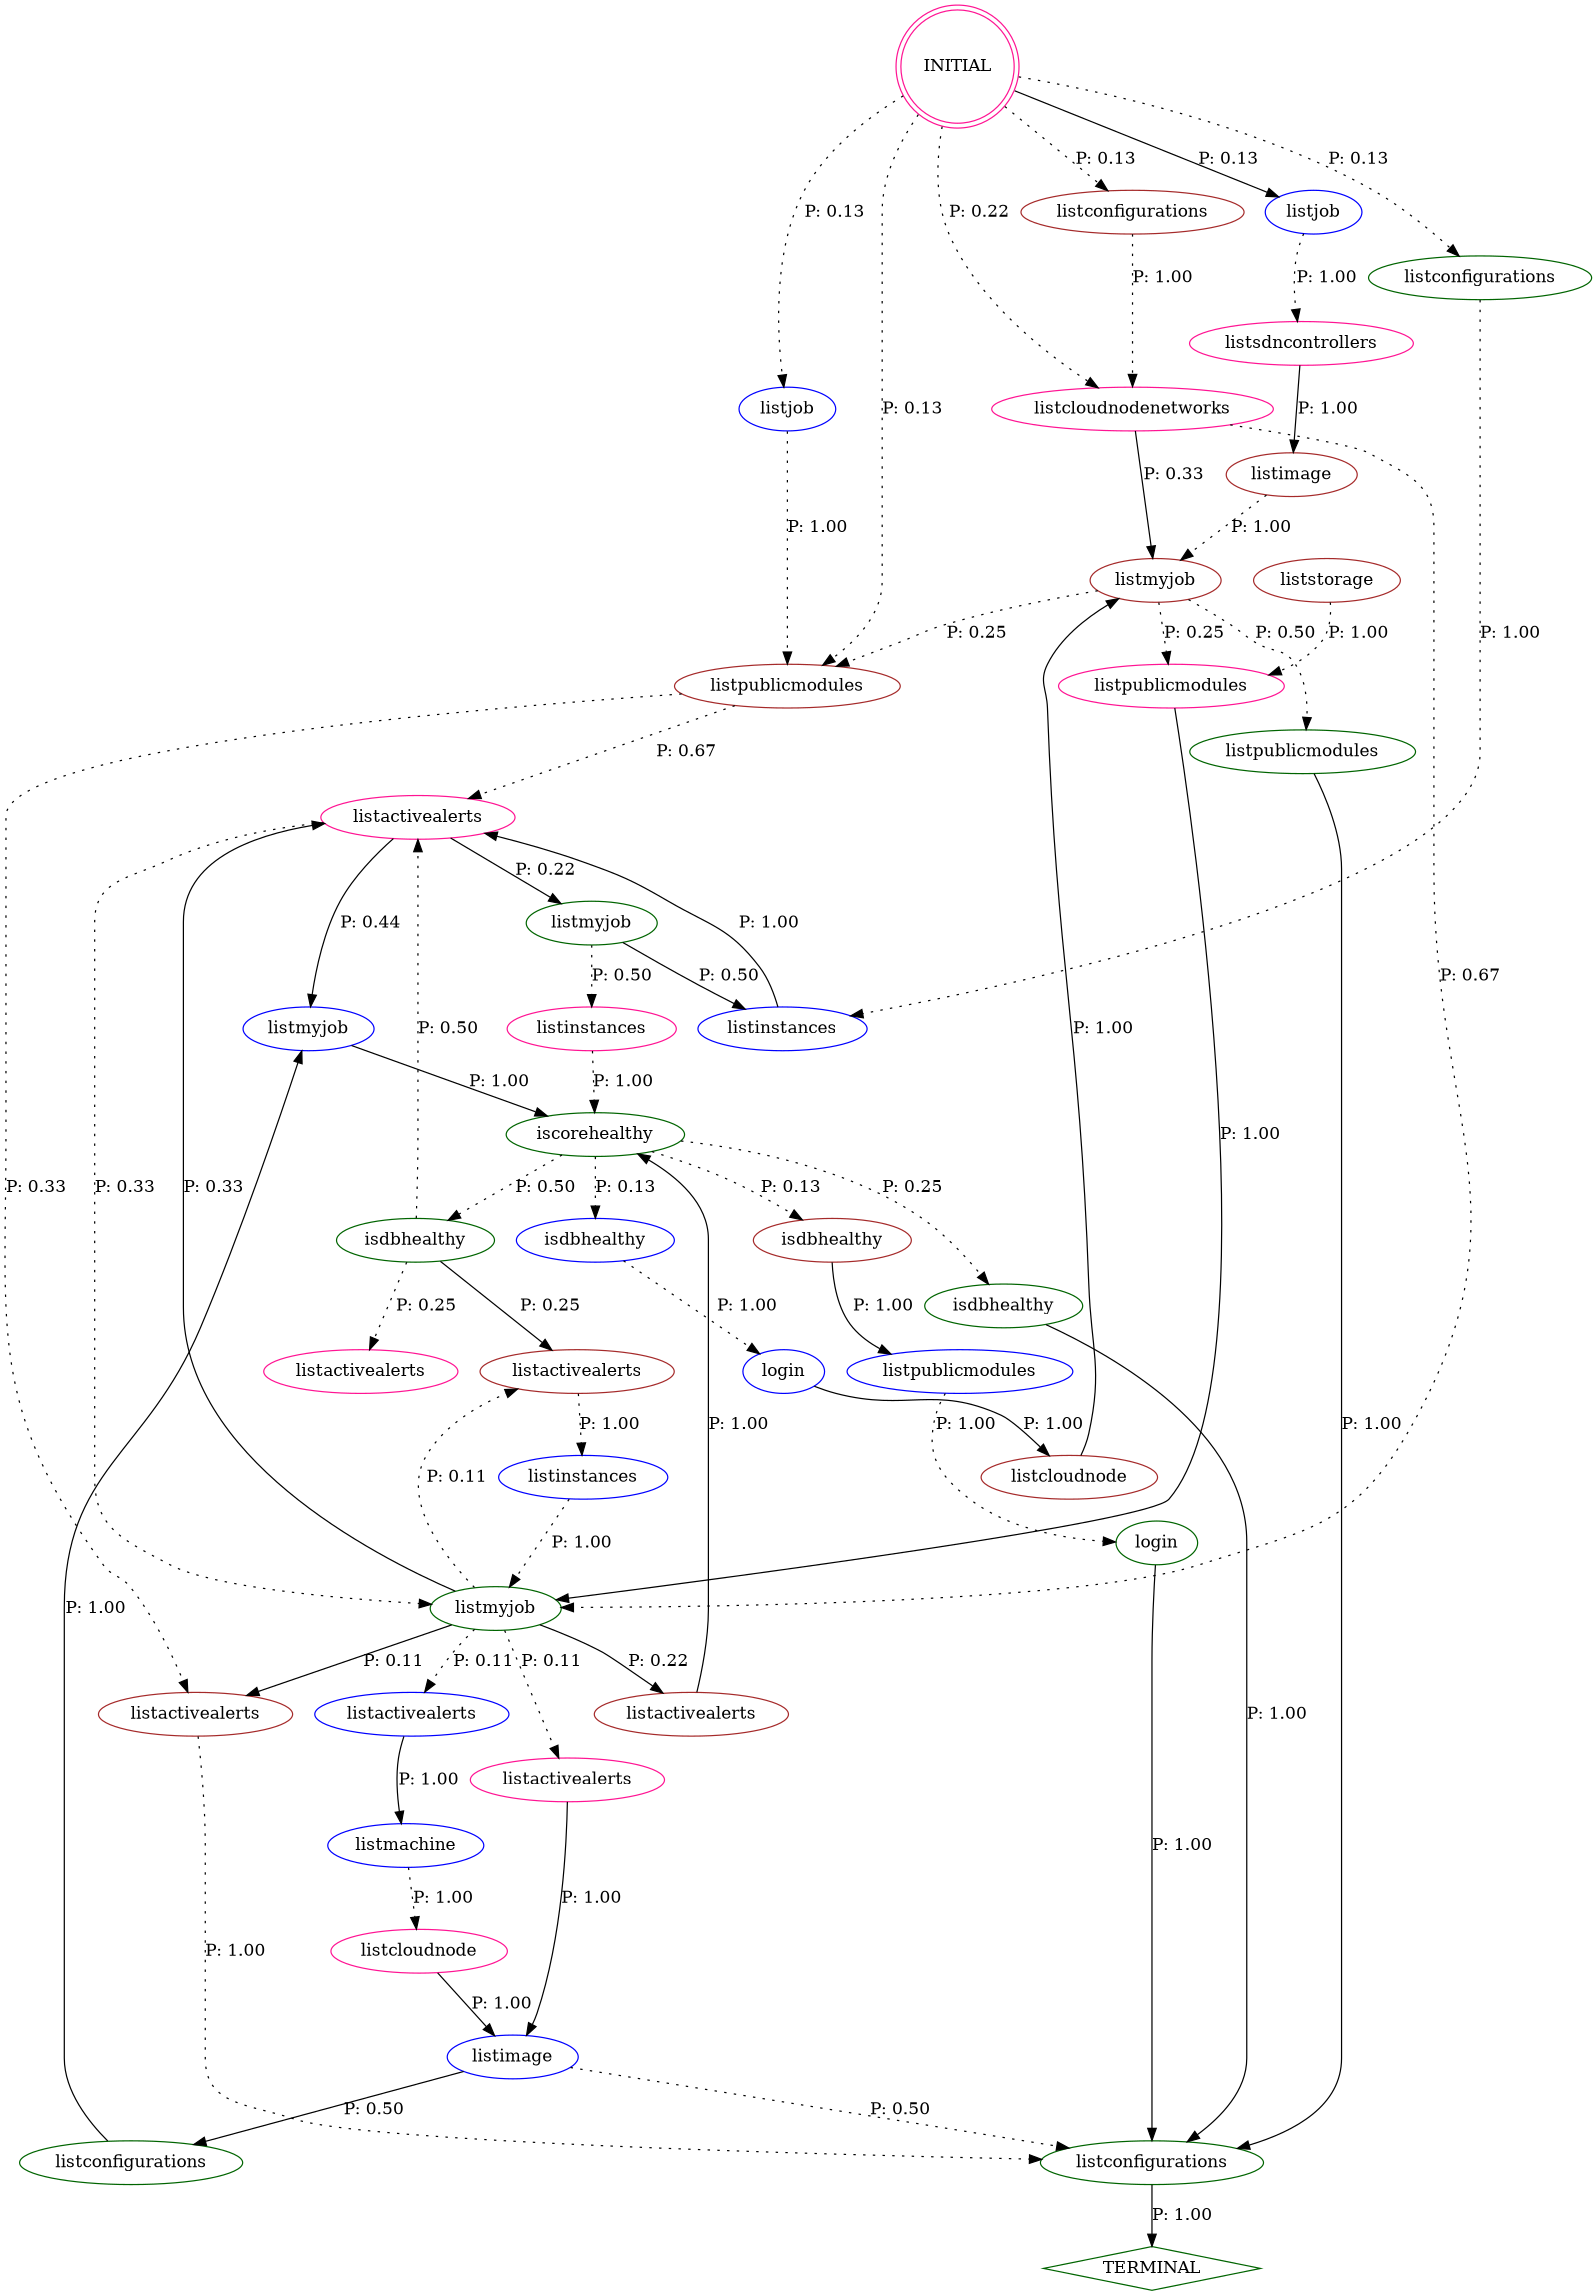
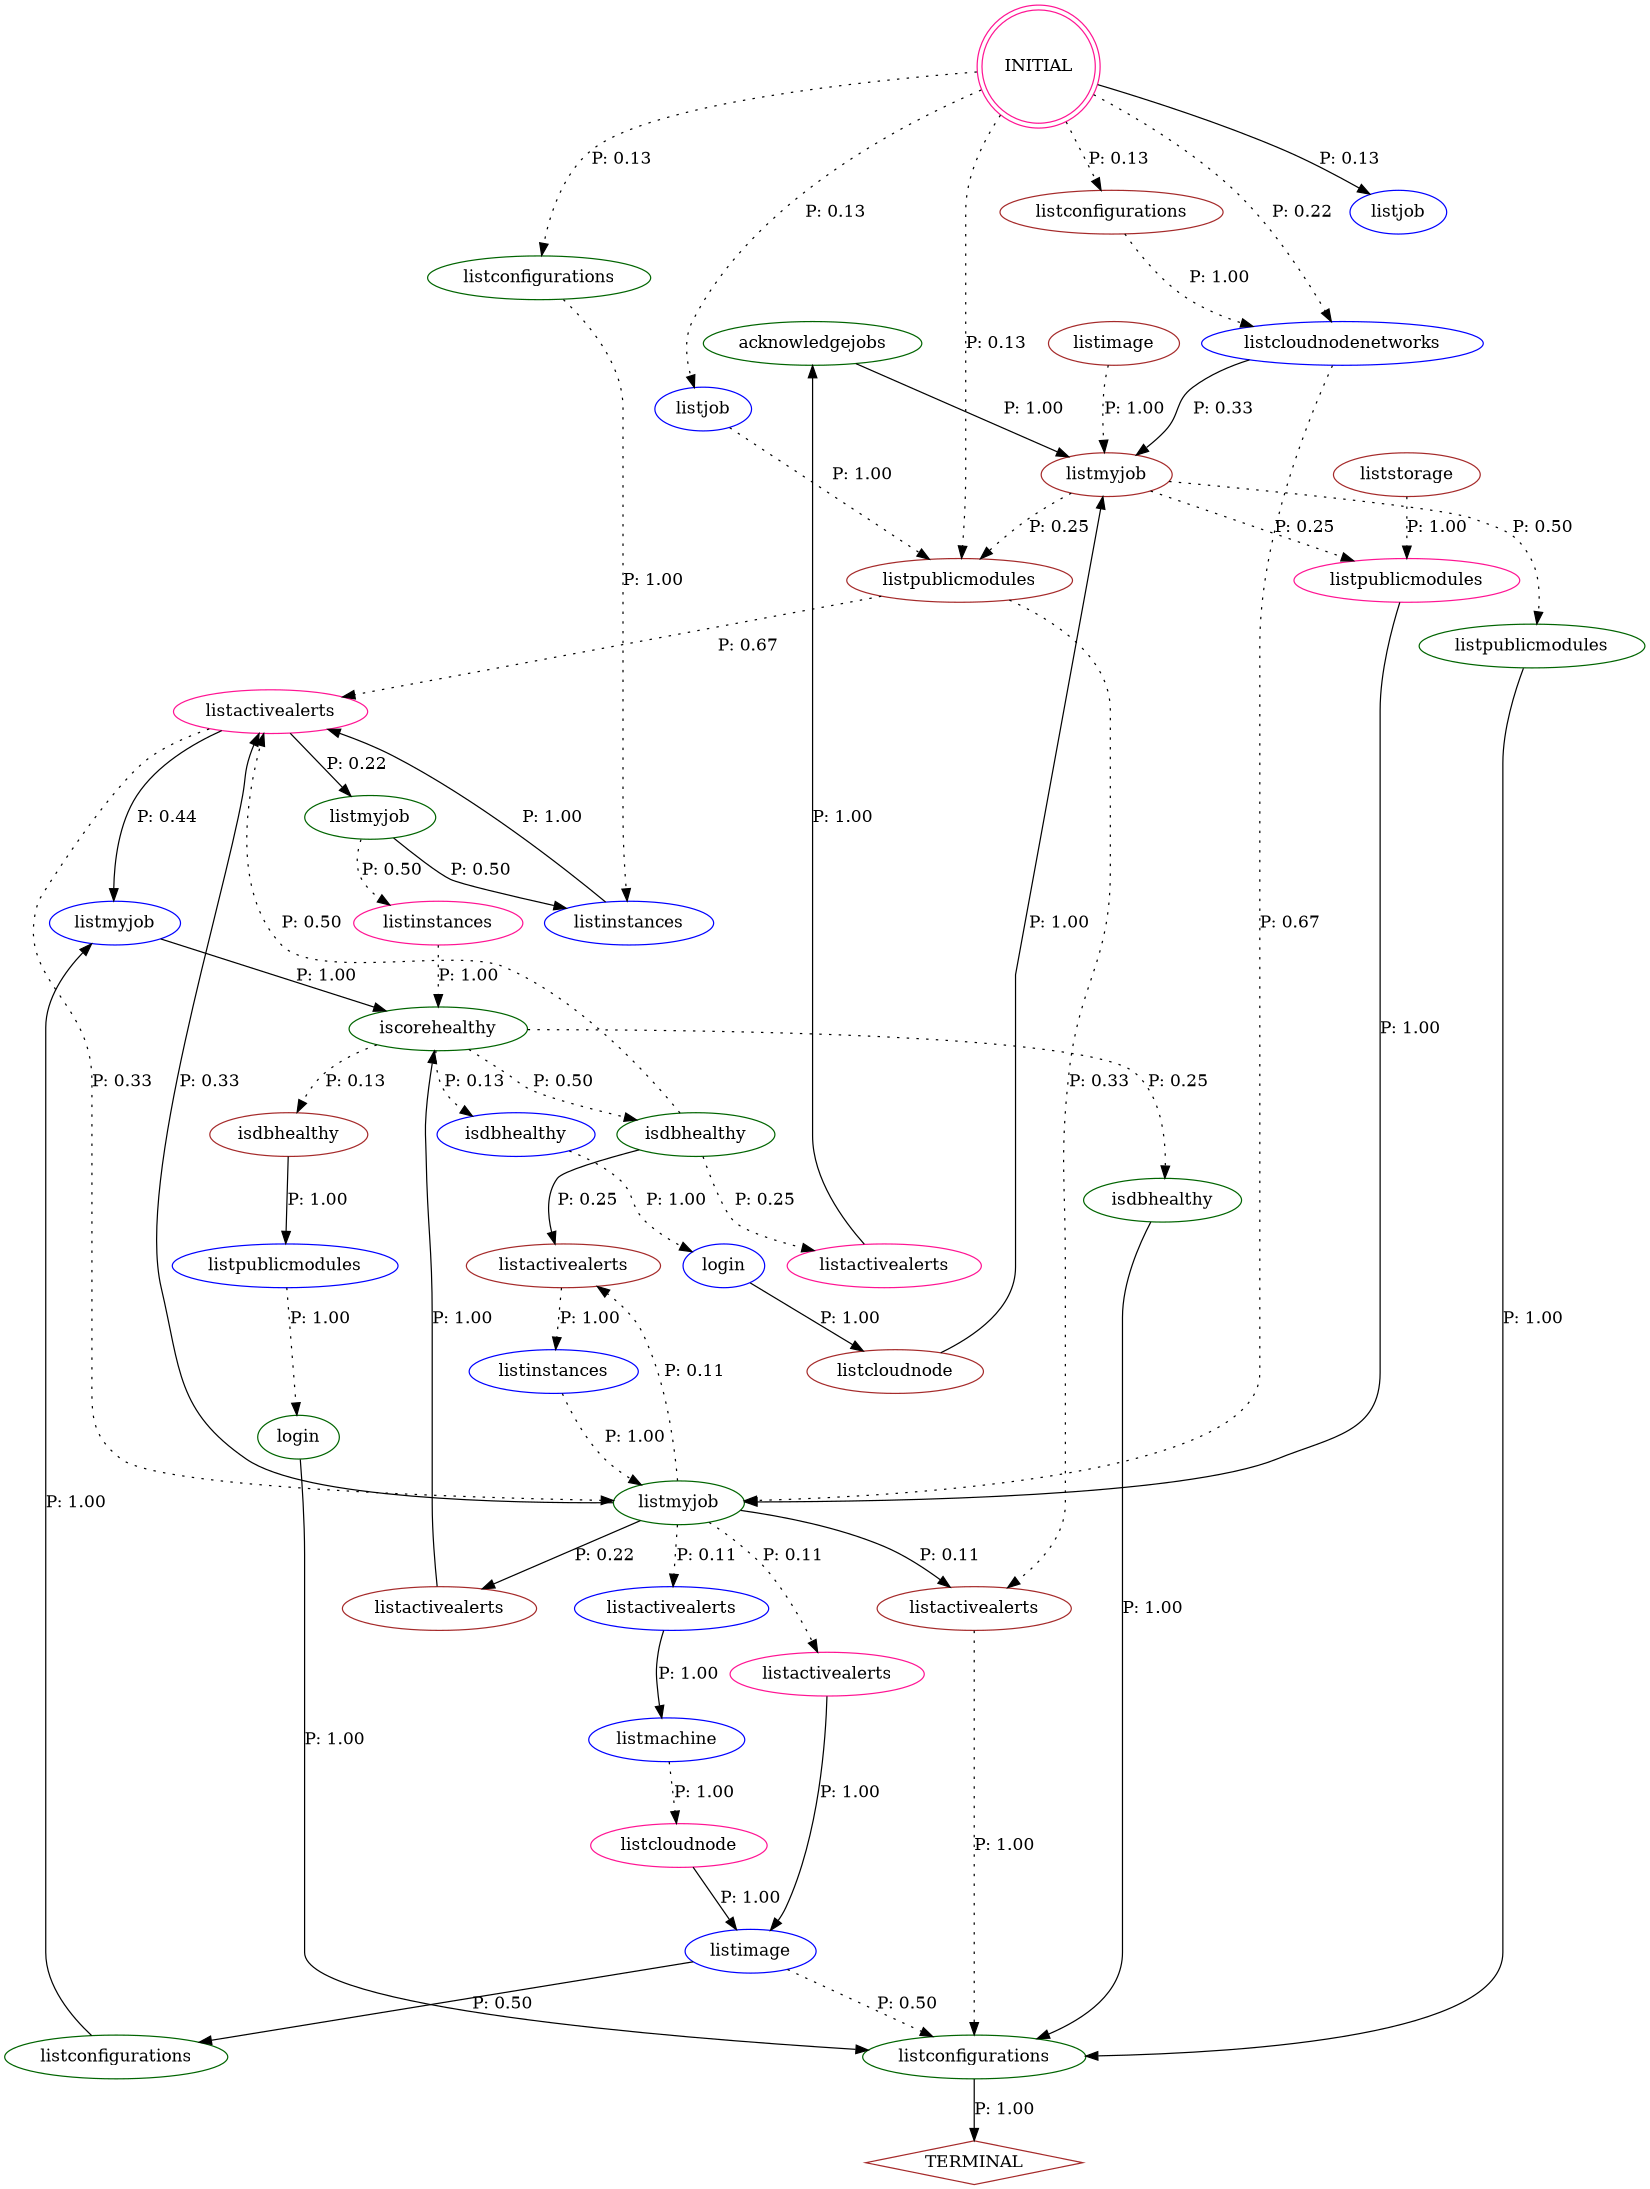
node "acknowledgejobs": added
node "listsdncontrollers": removed
node "listcloudnodenetworks": color deeppink -> blue
node "TERMINAL": color darkgreen -> brown
